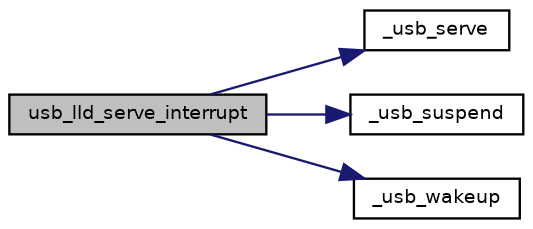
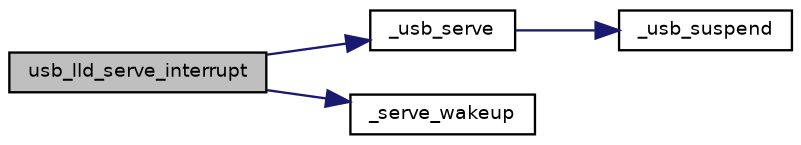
edge "usb_lld_serve_interrupt" -> "_usb_suspend": now "_usb_serve" -> "_usb_suspend"
node "_usb_wakeup": label "_usb_wakeup" -> "_serve_wakeup"
